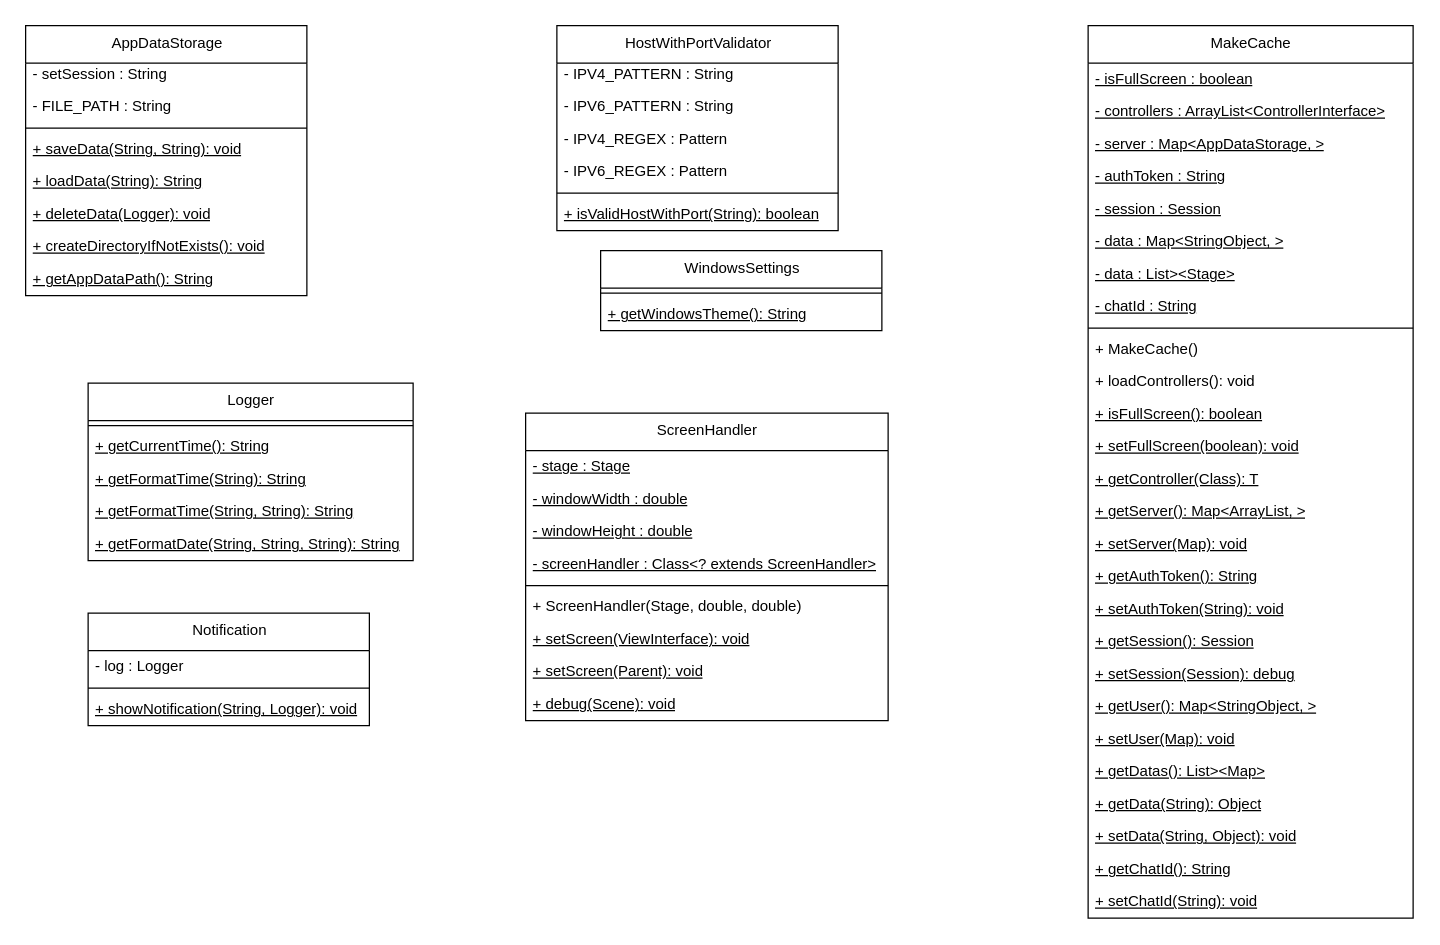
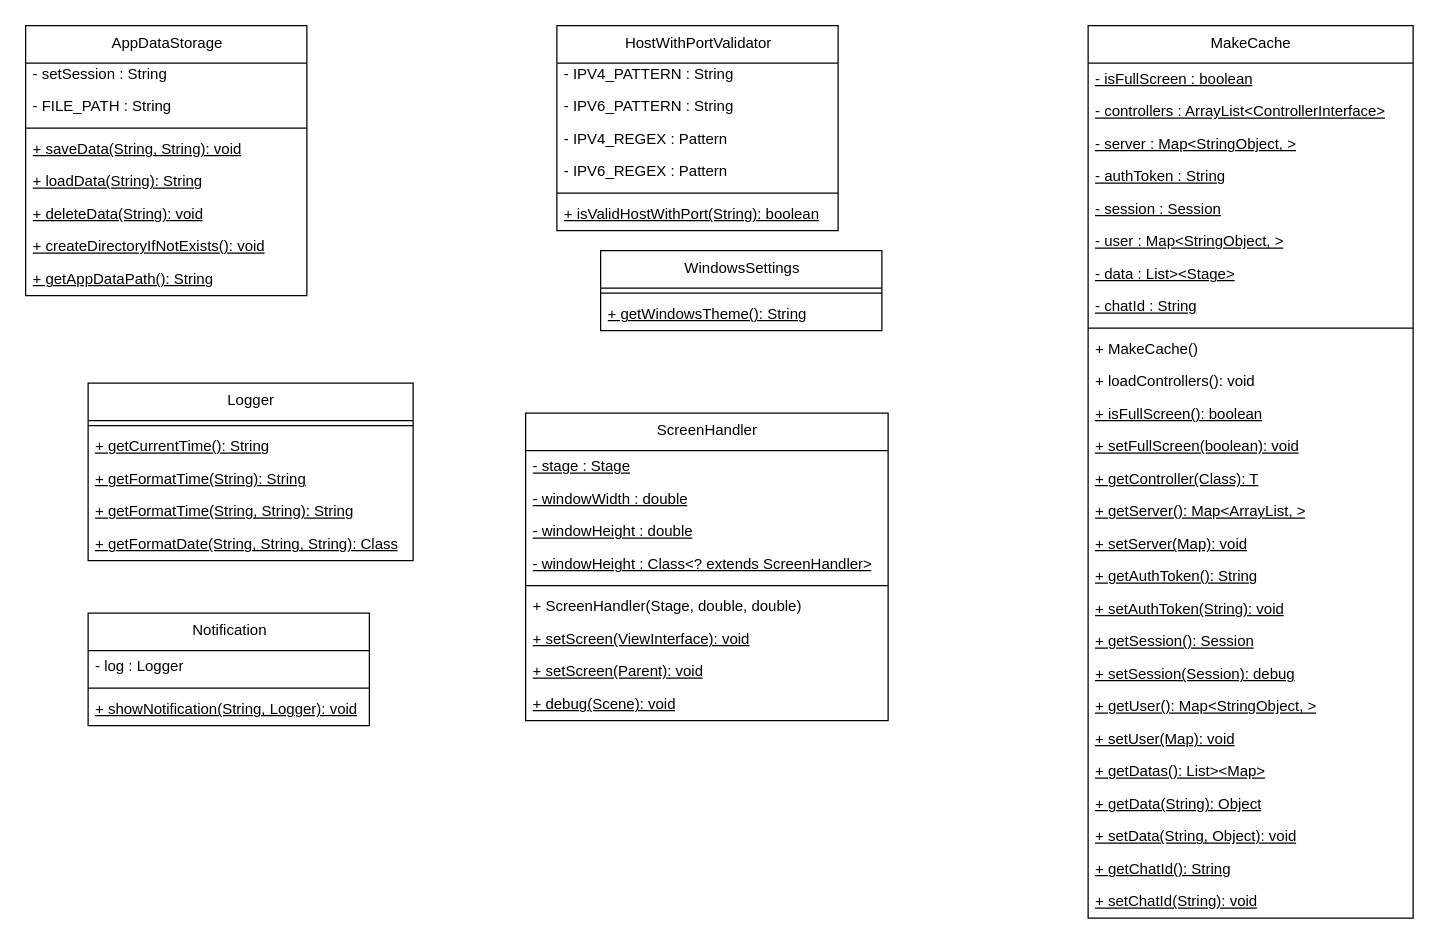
node "- server : Map<AppDataStorage, >": label "- server : Map<AppDataStorage, >" -> "- server : Map<StringObject, >"
node "+ deleteData(Logger): void": label "+ deleteData(Logger): void" -> "+ deleteData(String): void"
node "- data : Map<StringObject, >": label "- data : Map<StringObject, >" -> "- user : Map<StringObject, >"
node "+ getFormatDate(String, String, String): String": label "+ getFormatDate(String, String, String): String" -> "+ getFormatDate(String, String, String): Class"
node "- screenHandler : Class<? extends ScreenHandler>": label "- screenHandler : Class<? extends ScreenHandler>" -> "- windowHeight : Class<? extends ScreenHandler>"
